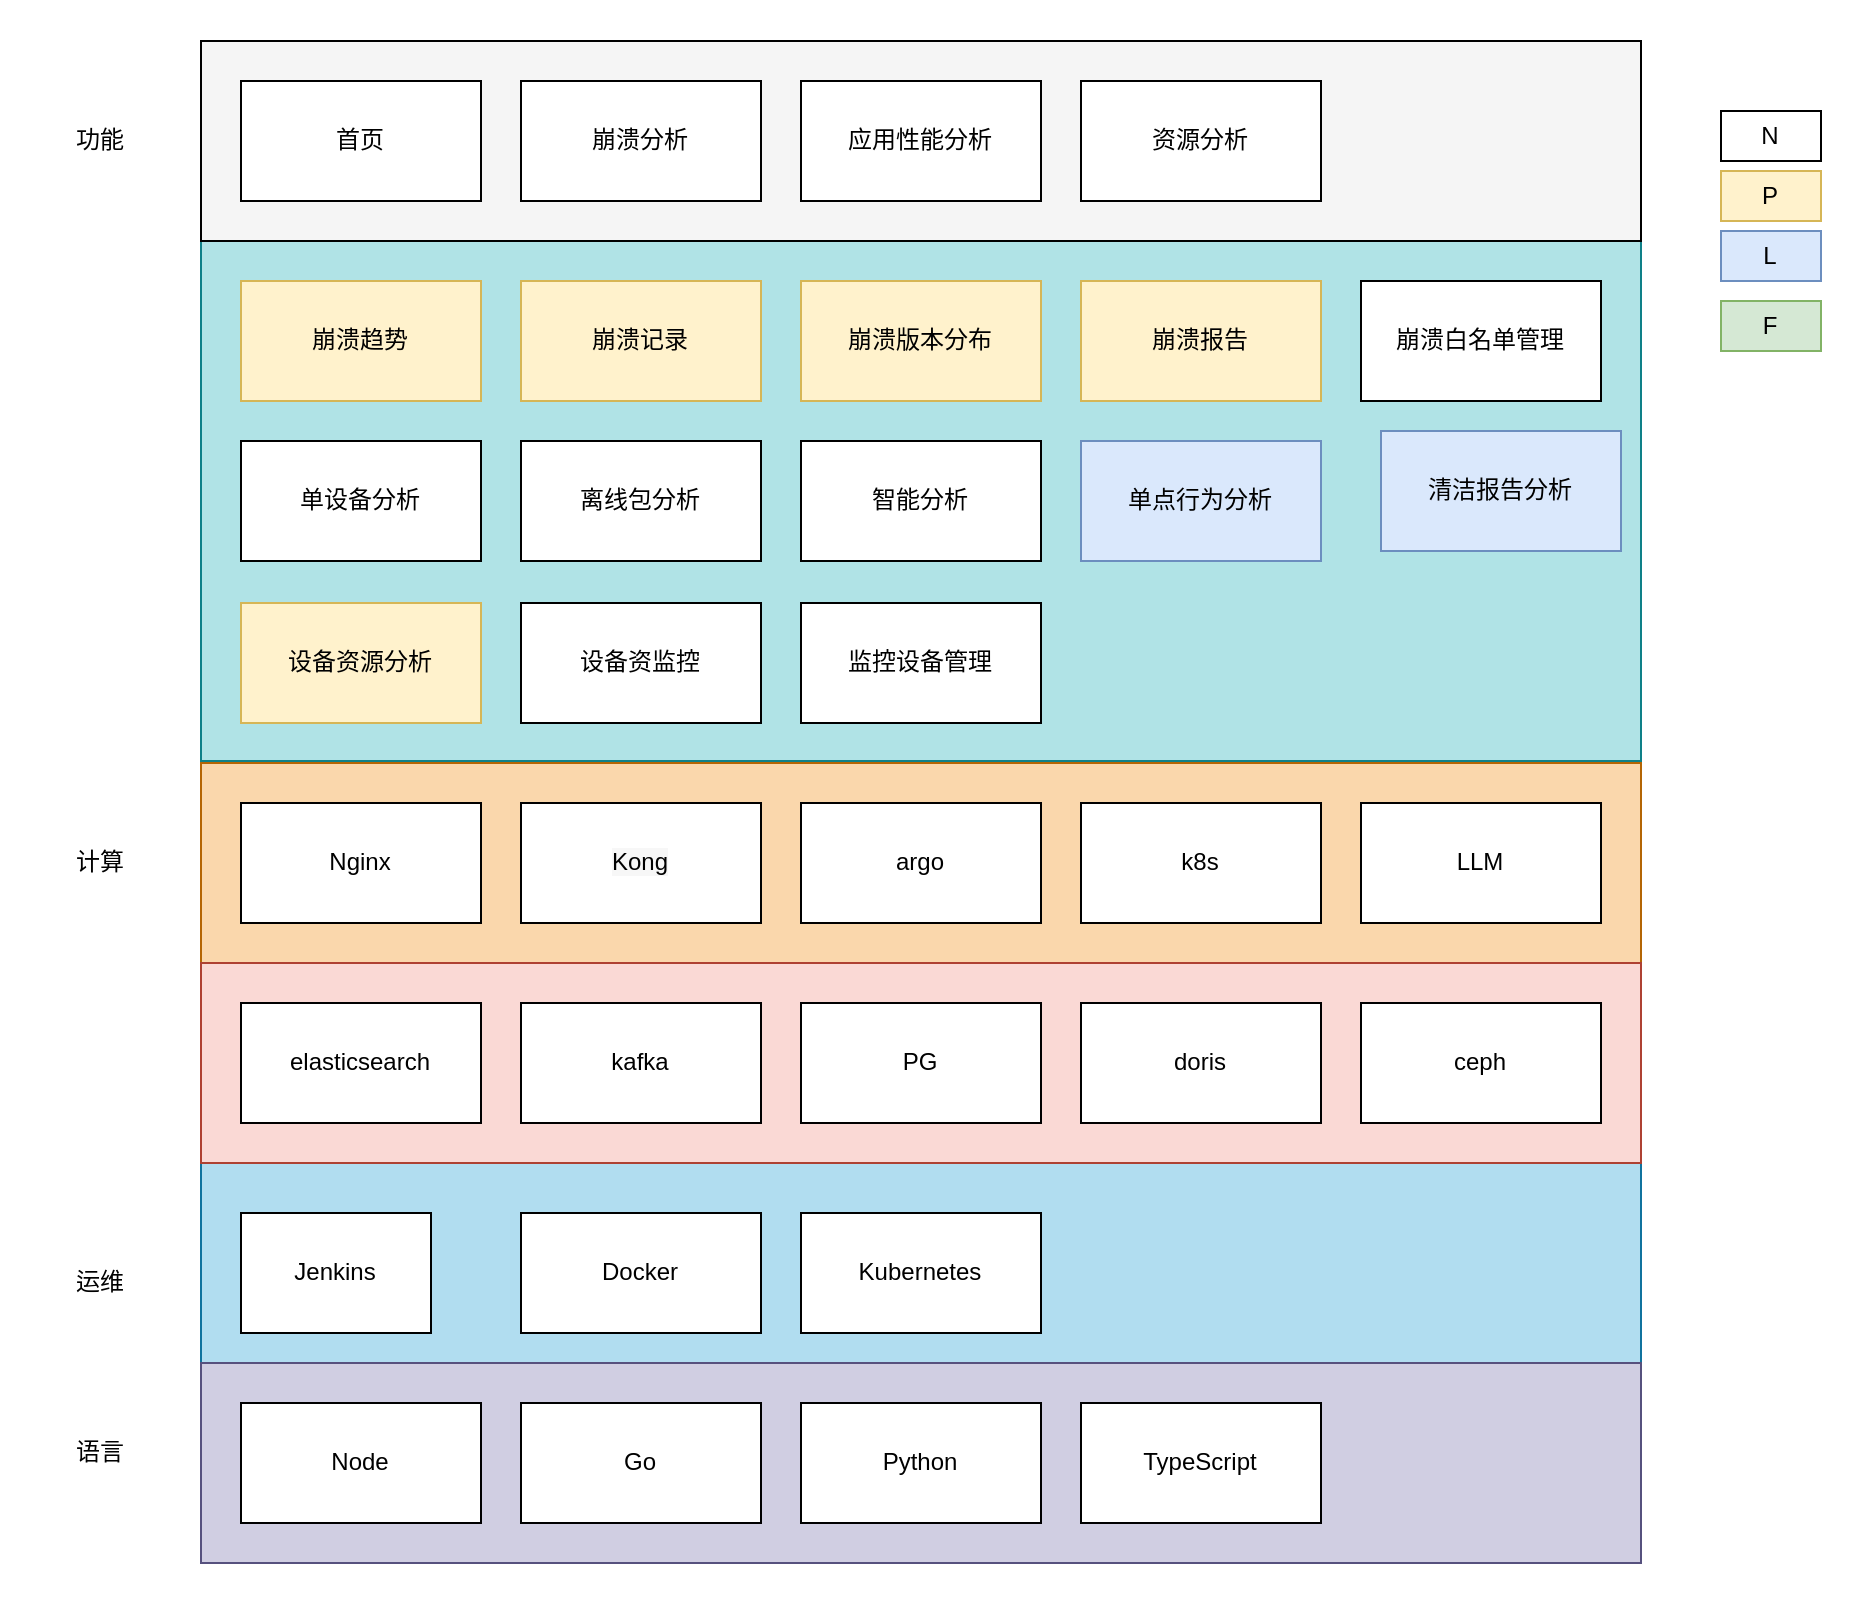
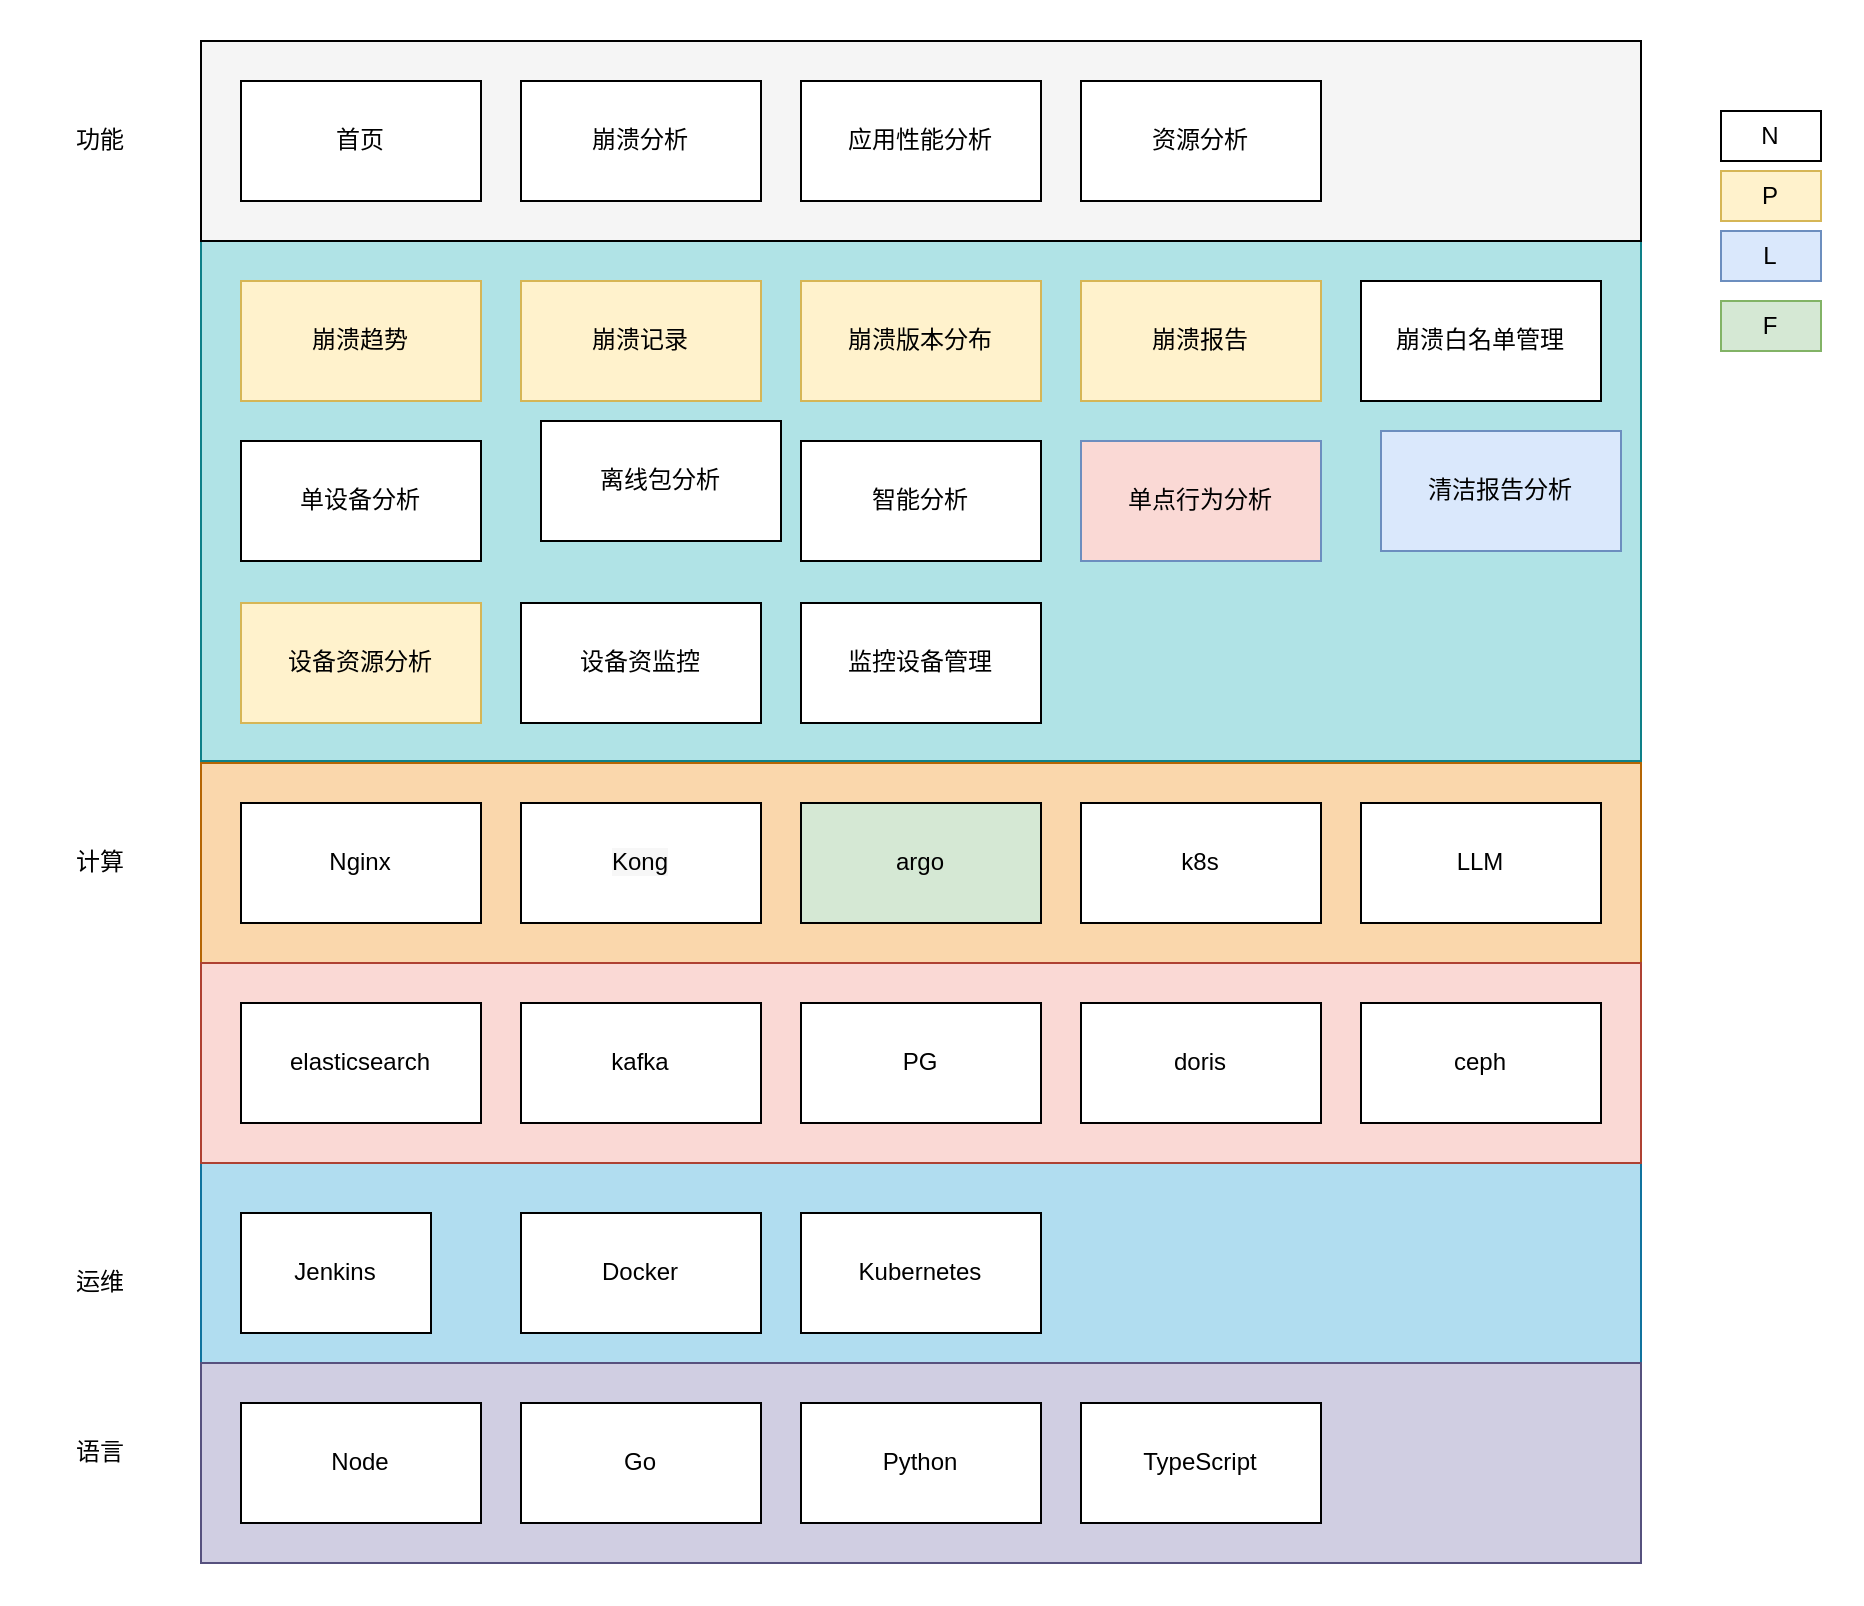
node "离线包分析": moved (641, 501) -> (661, 481)
node "单点行为分析": fillcolor #dae8fc -> #fad9d5
node "argo": fillcolor #ffffff -> #d5e8d4
